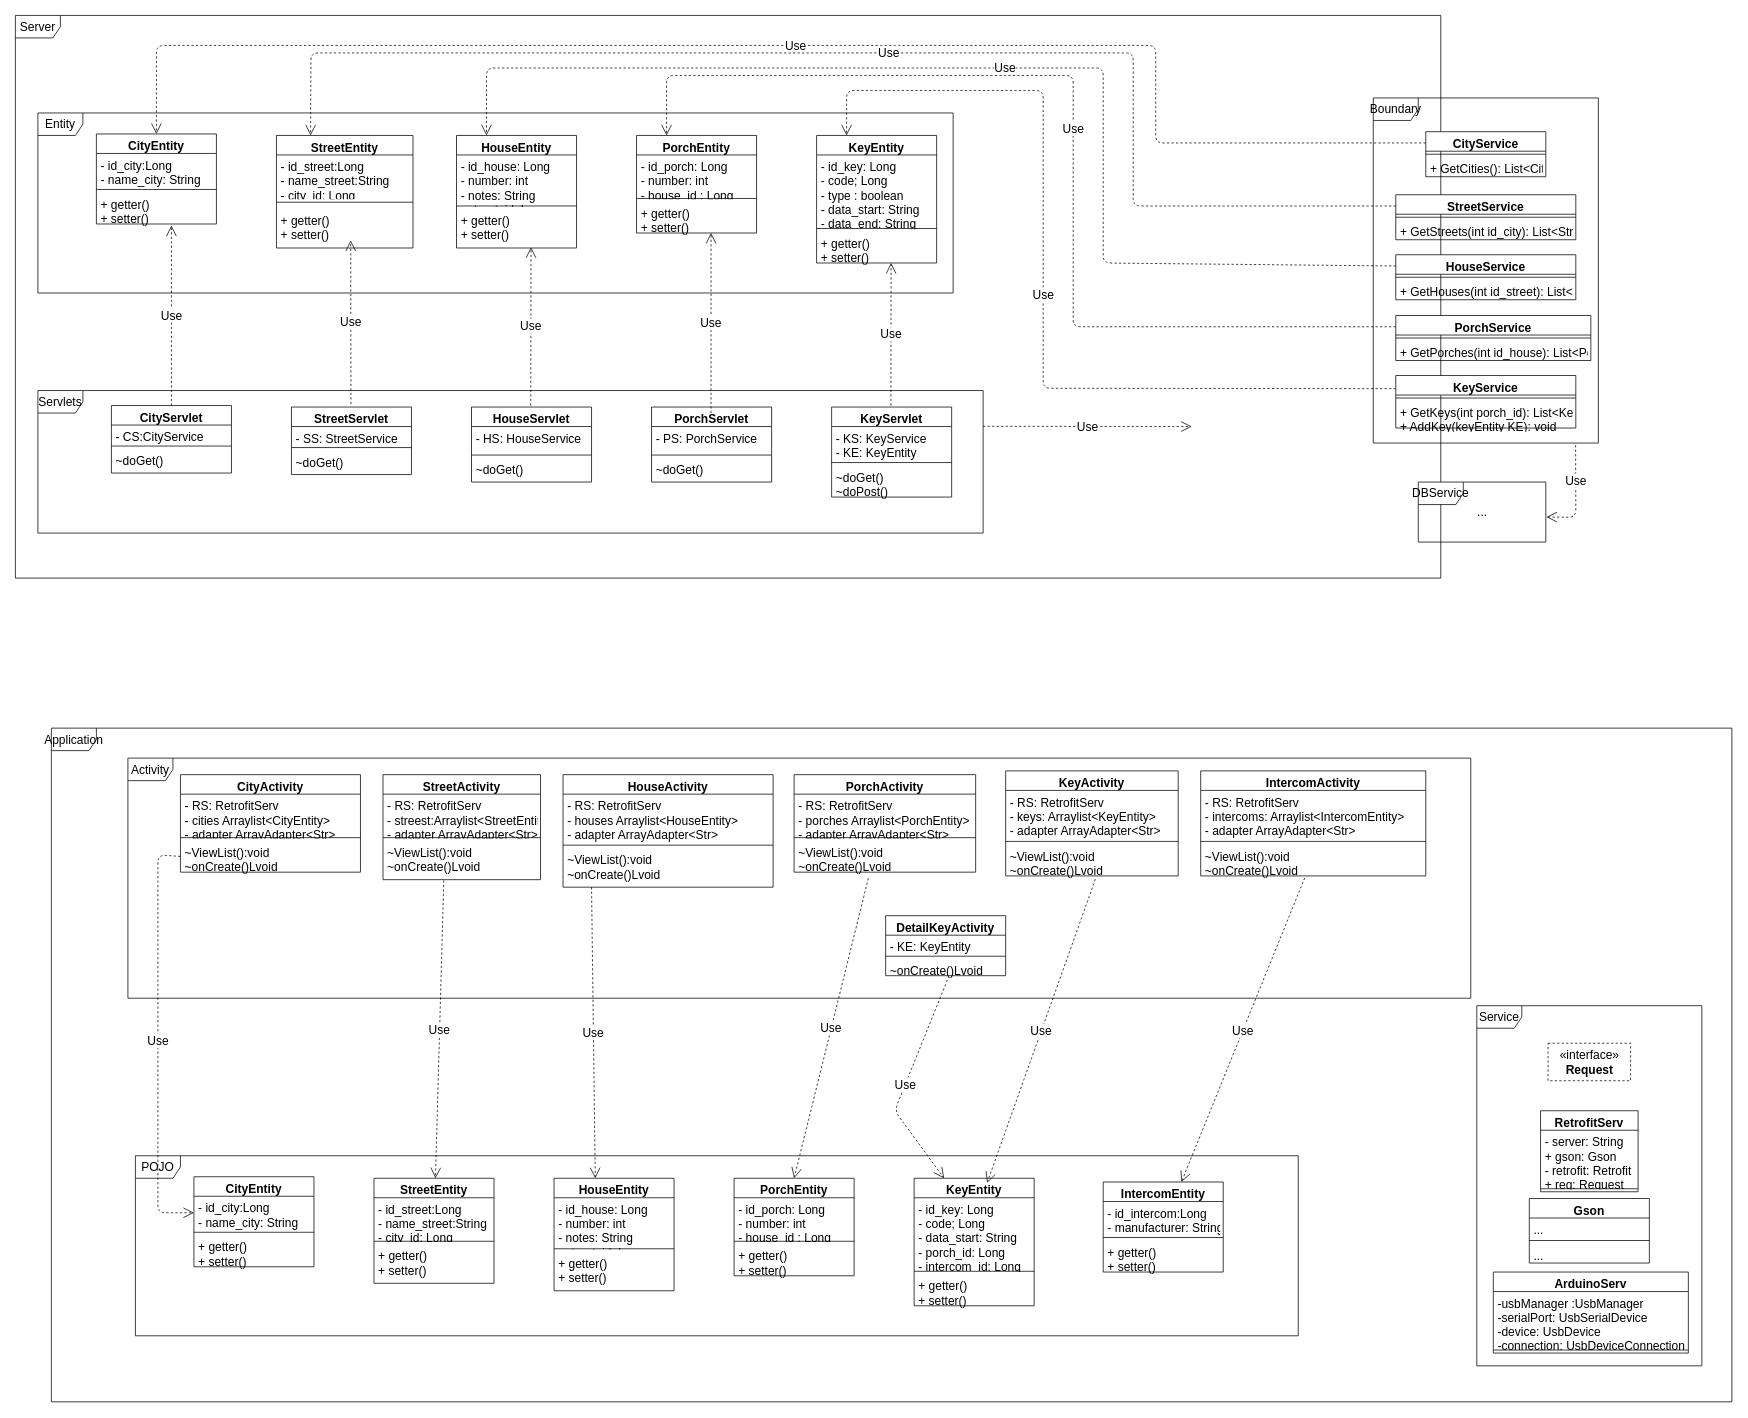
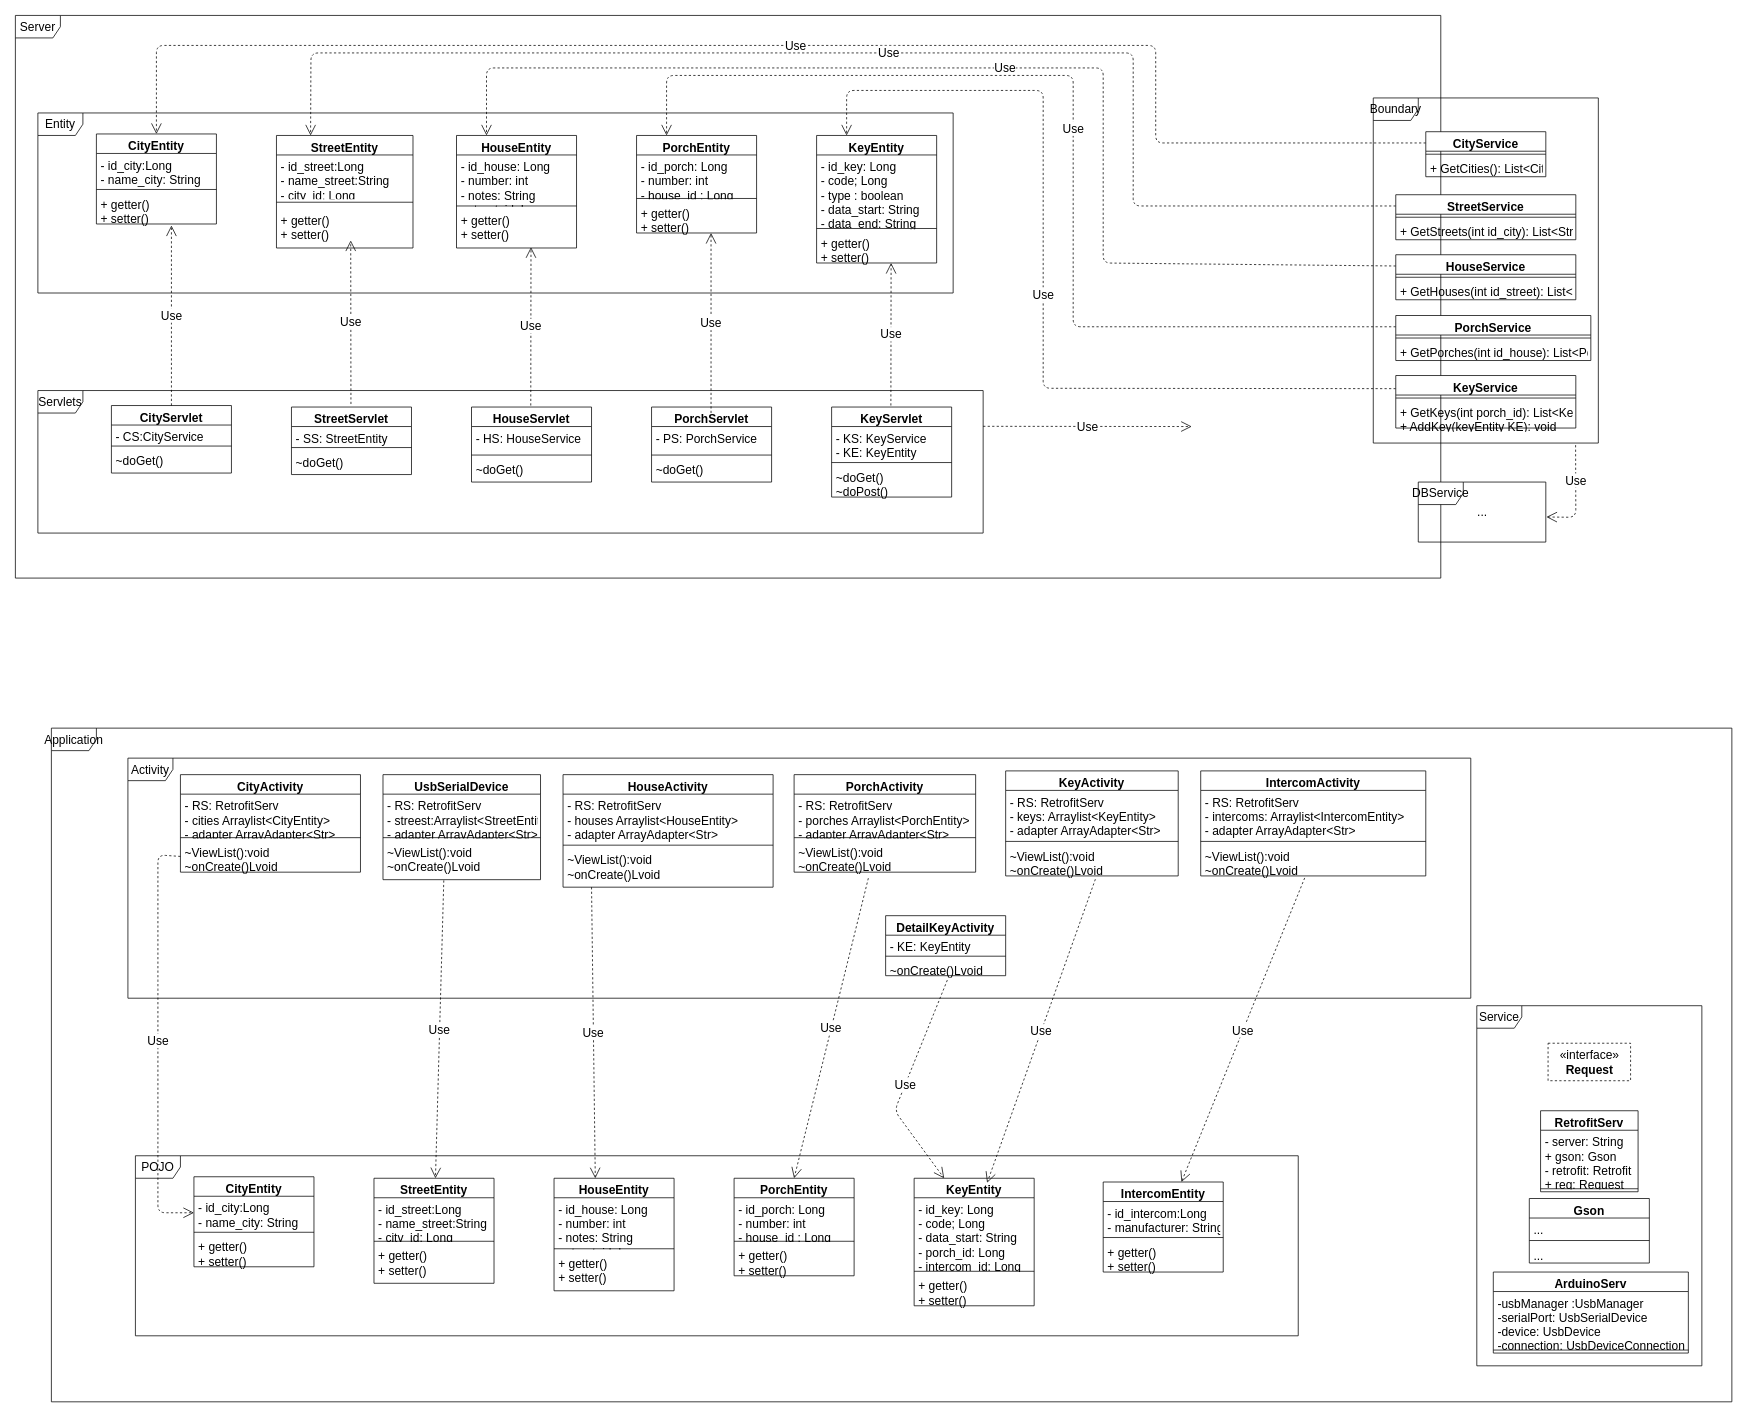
node "- SS: StreetService": label "- SS: StreetService" -> "- SS: StreetEntity"
node "StreetActivity": label "StreetActivity" -> "UsbSerialDevice"
